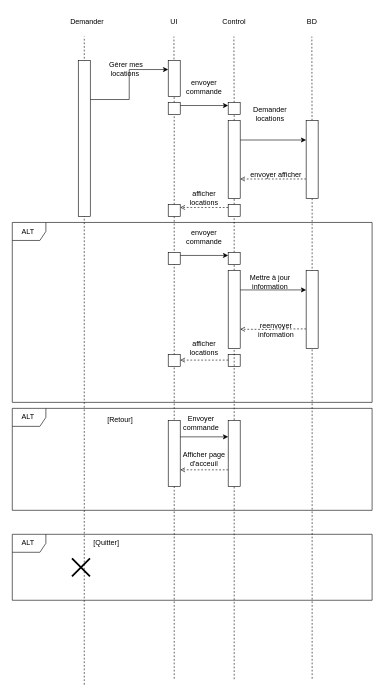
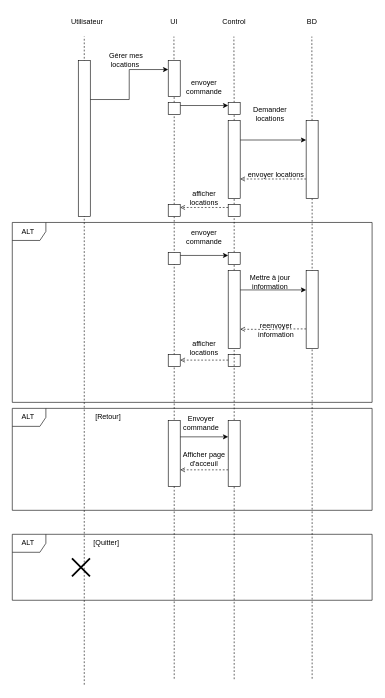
node "Demander": label "Demander" -> "Utilisateur"
node "Gérer mes locations": moved (126, 69) -> (126, 60)
node "envoyer afficher": label "envoyer afficher" -> "envoyer locations"
node "[Retour]": moved (120, 420) -> (108, 417)
